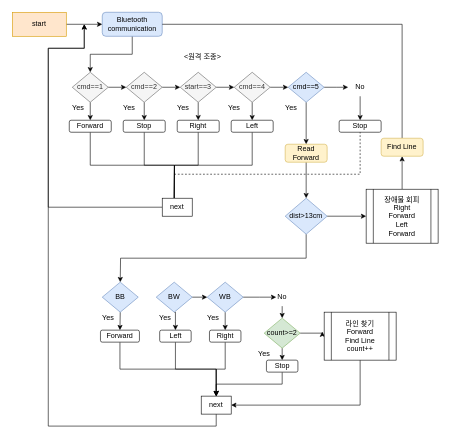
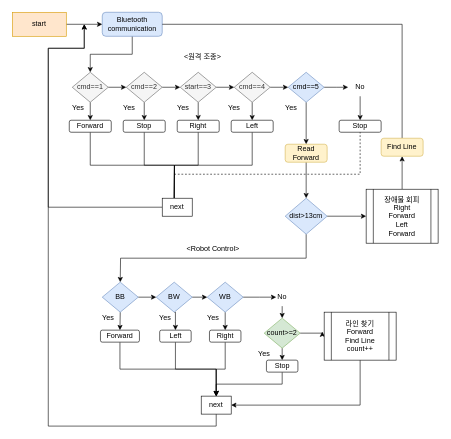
node "<Robot Control>": added
edge "BB" -> "BW": added
